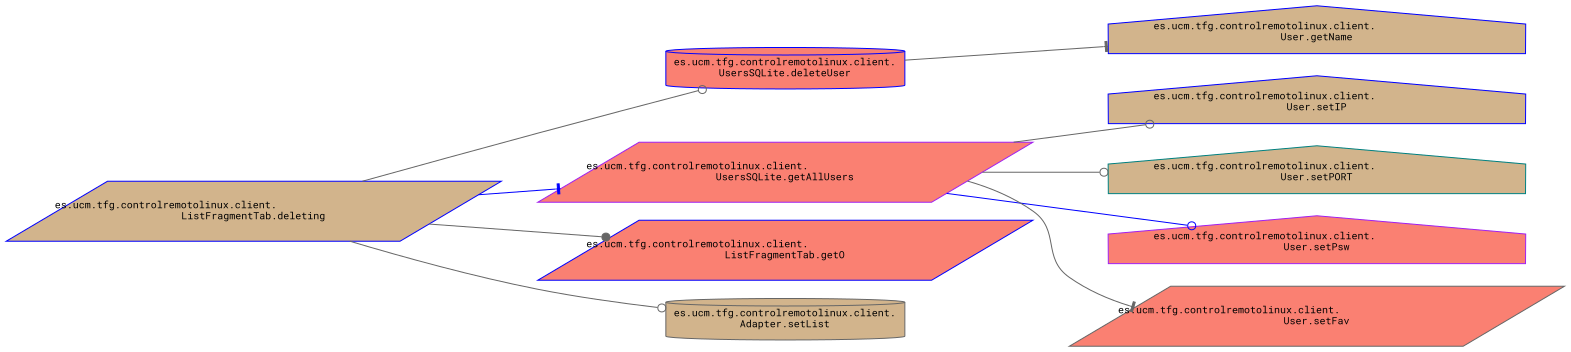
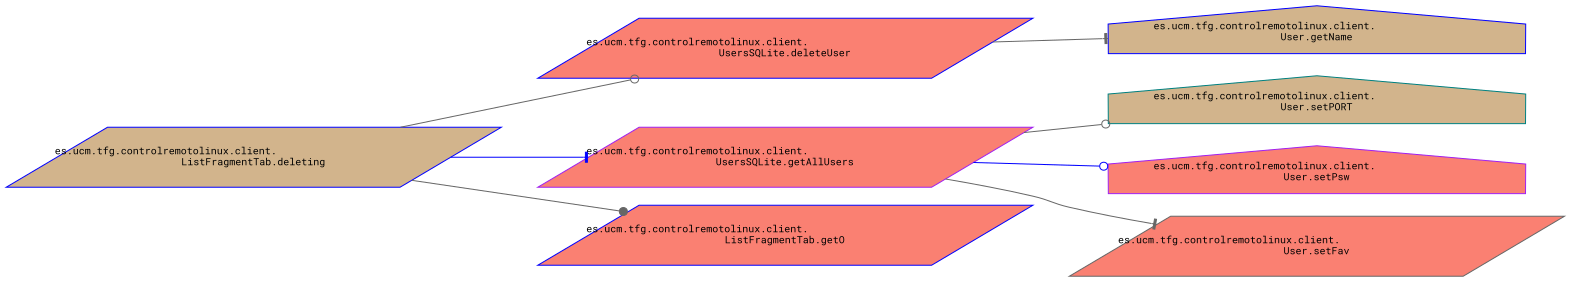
node "es.ucm.tfg.controlremotolinux.client. UsersSQLite.deleteUser": shape cylinder -> parallelogram
node "es.ucm.tfg.controlremotolinux.client. User.setIP": removed
node "es.ucm.tfg.controlremotolinux.client. Adapter.setList": removed
